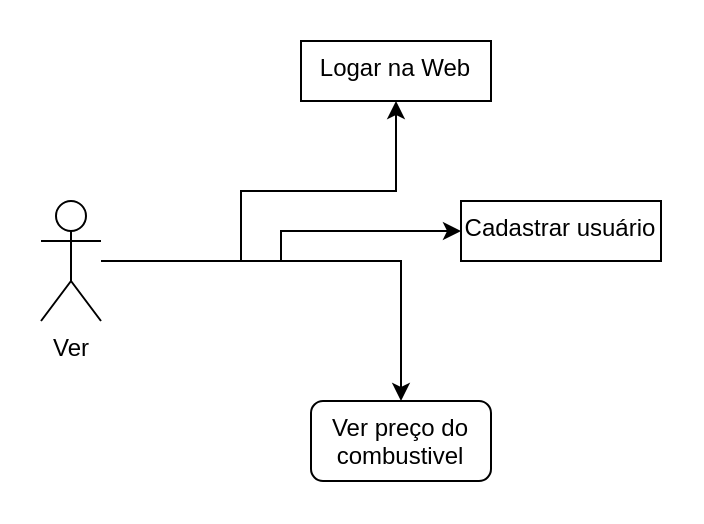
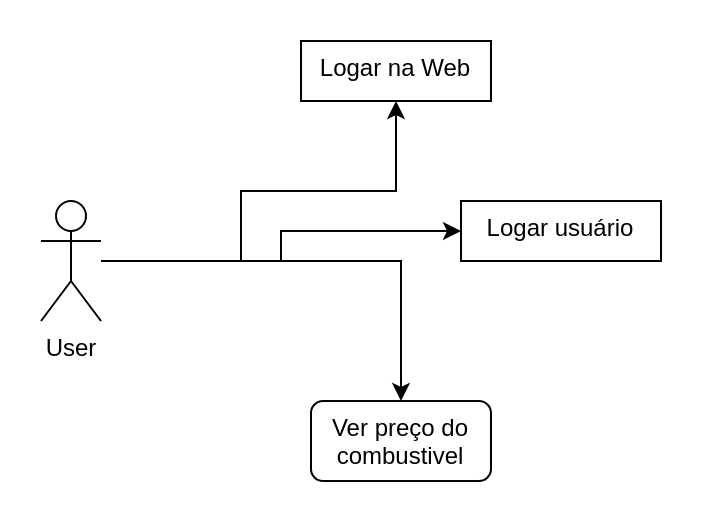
node "Cadastrar usuário": label "Cadastrar usuário" -> "Logar usuário"
node "Ver": label "Ver" -> "User"
